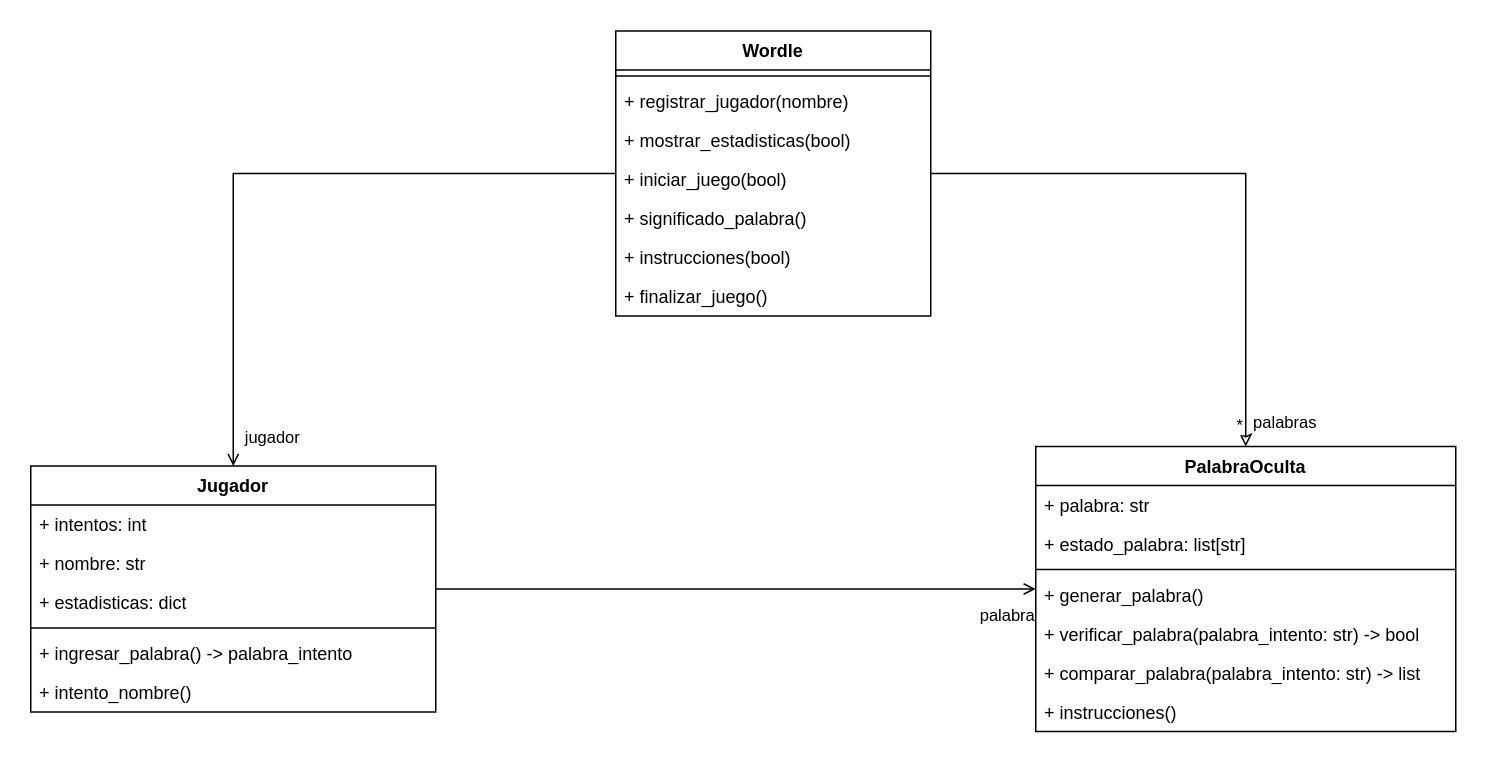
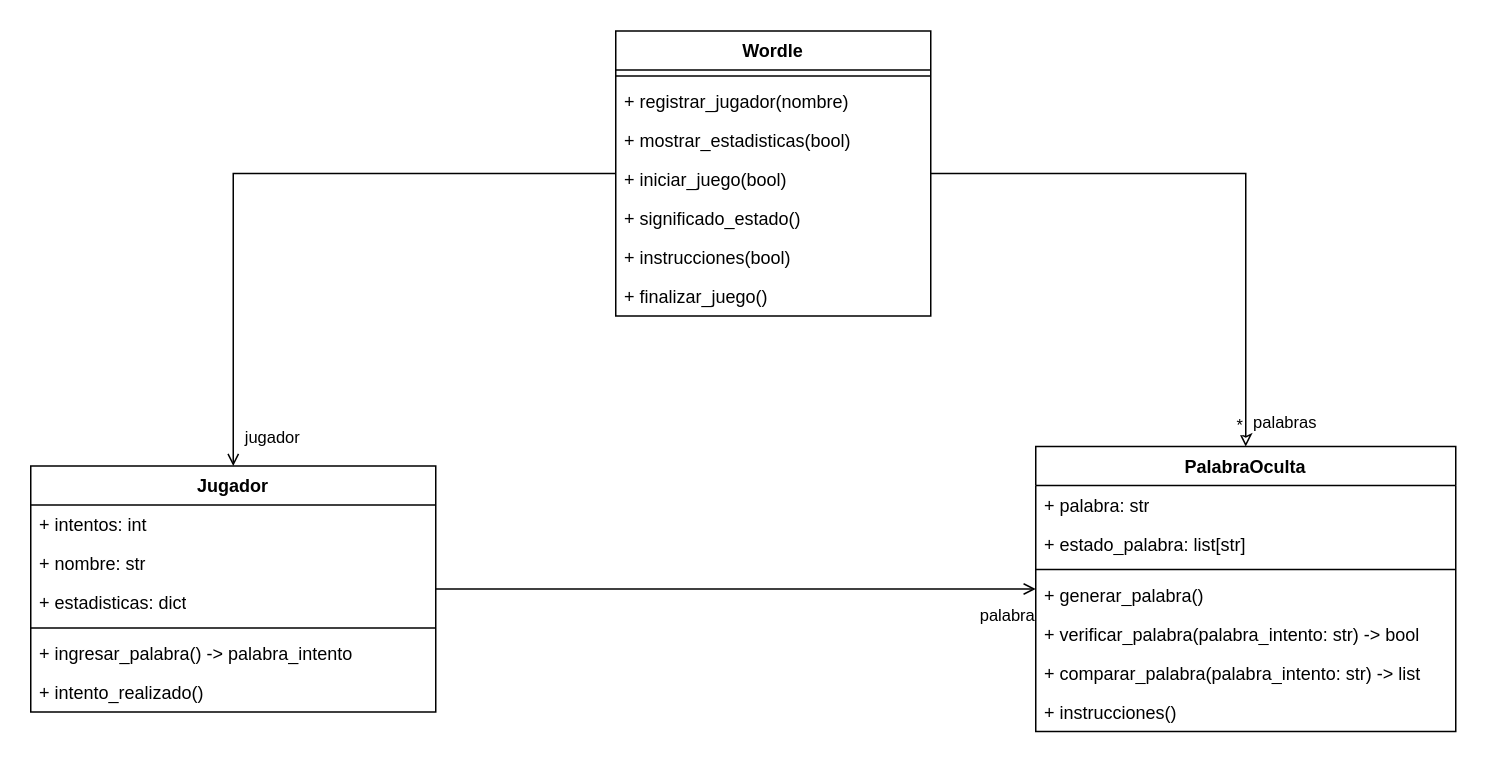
node "+ significado_palabra()": label "+ significado_palabra()" -> "+ significado_estado()"
node "+ intento_nombre()": label "+ intento_nombre()" -> "+ intento_realizado()"
